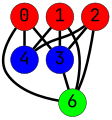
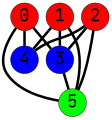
node "6": label "6" -> "5"
